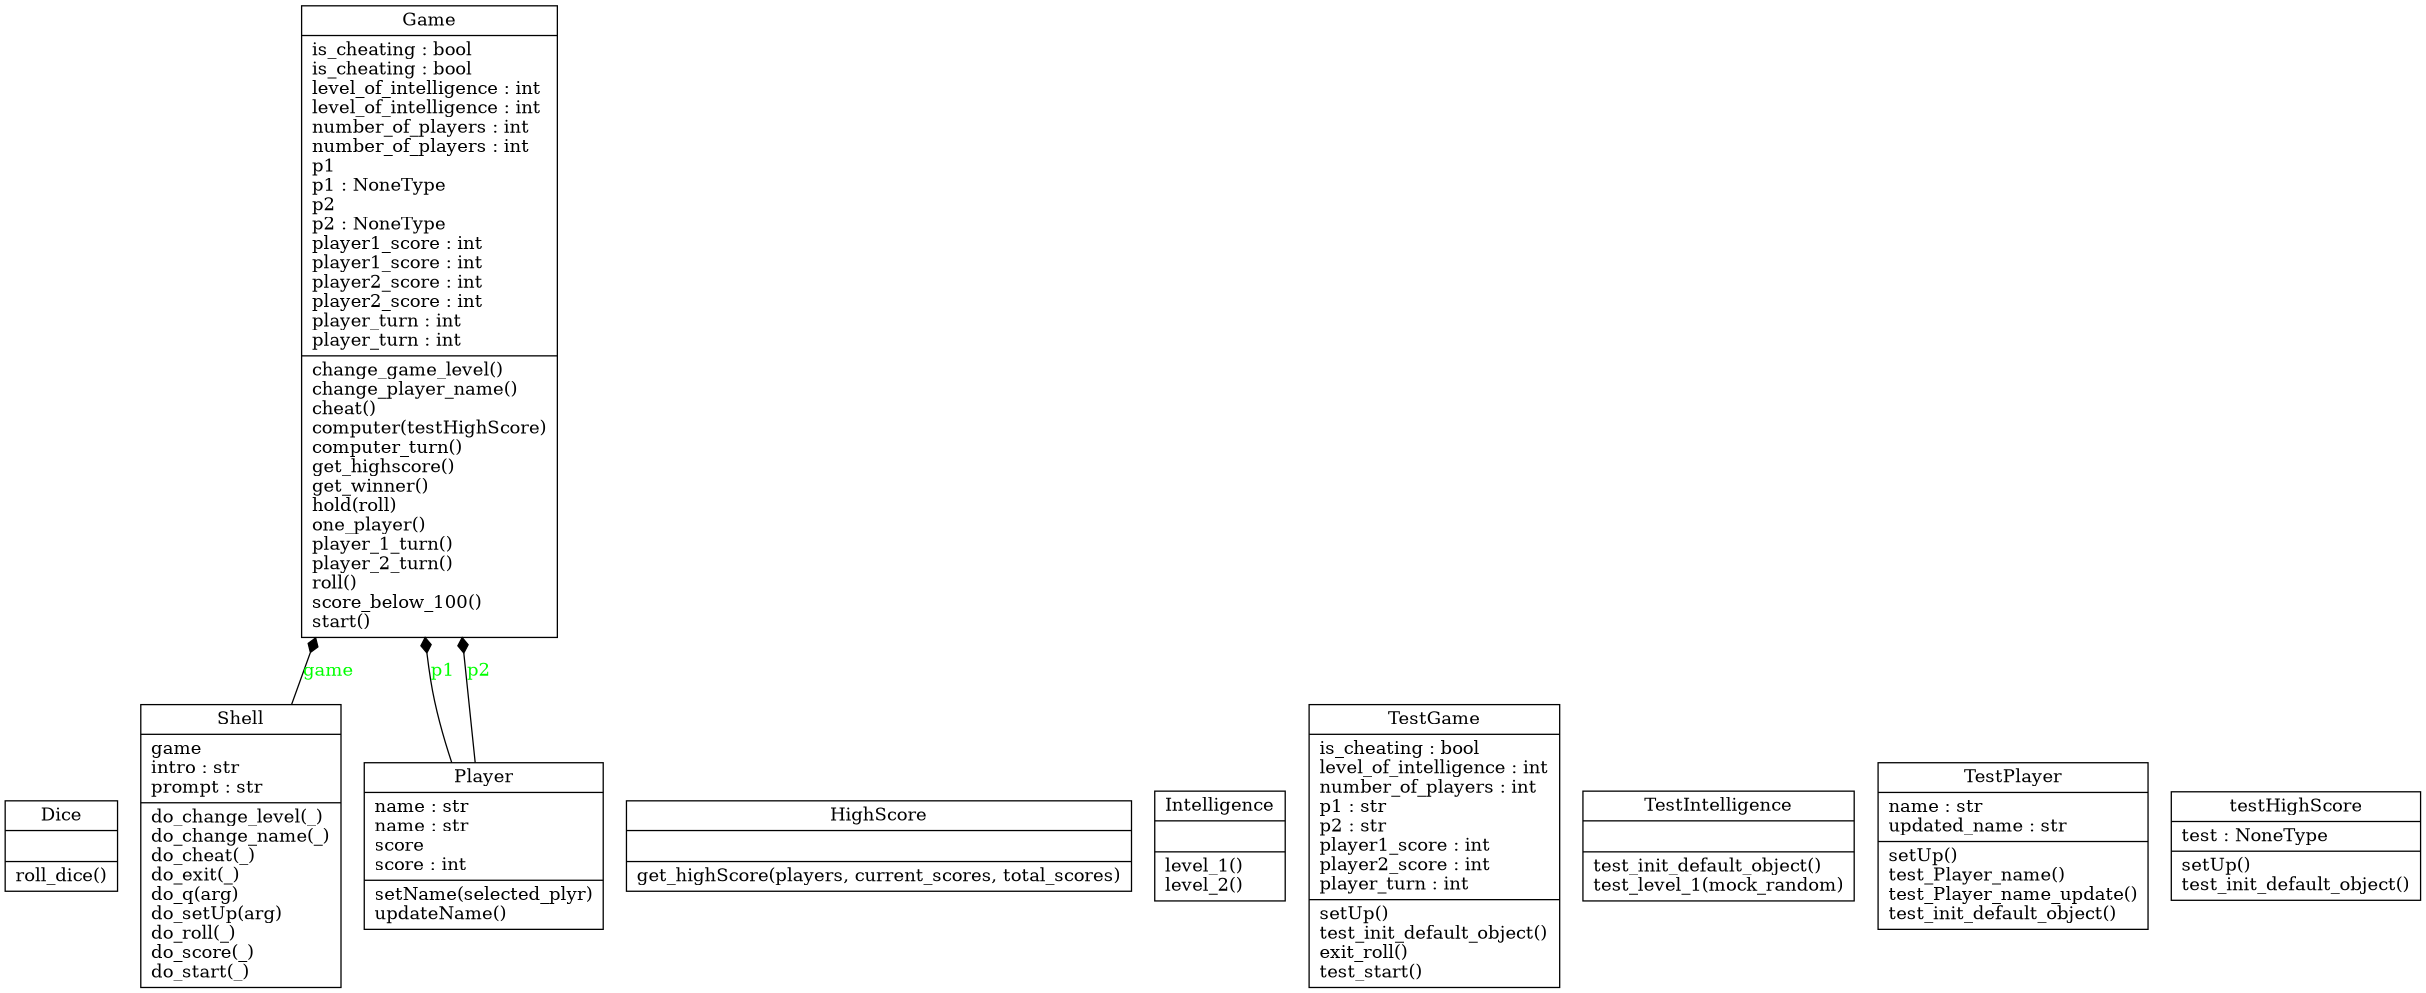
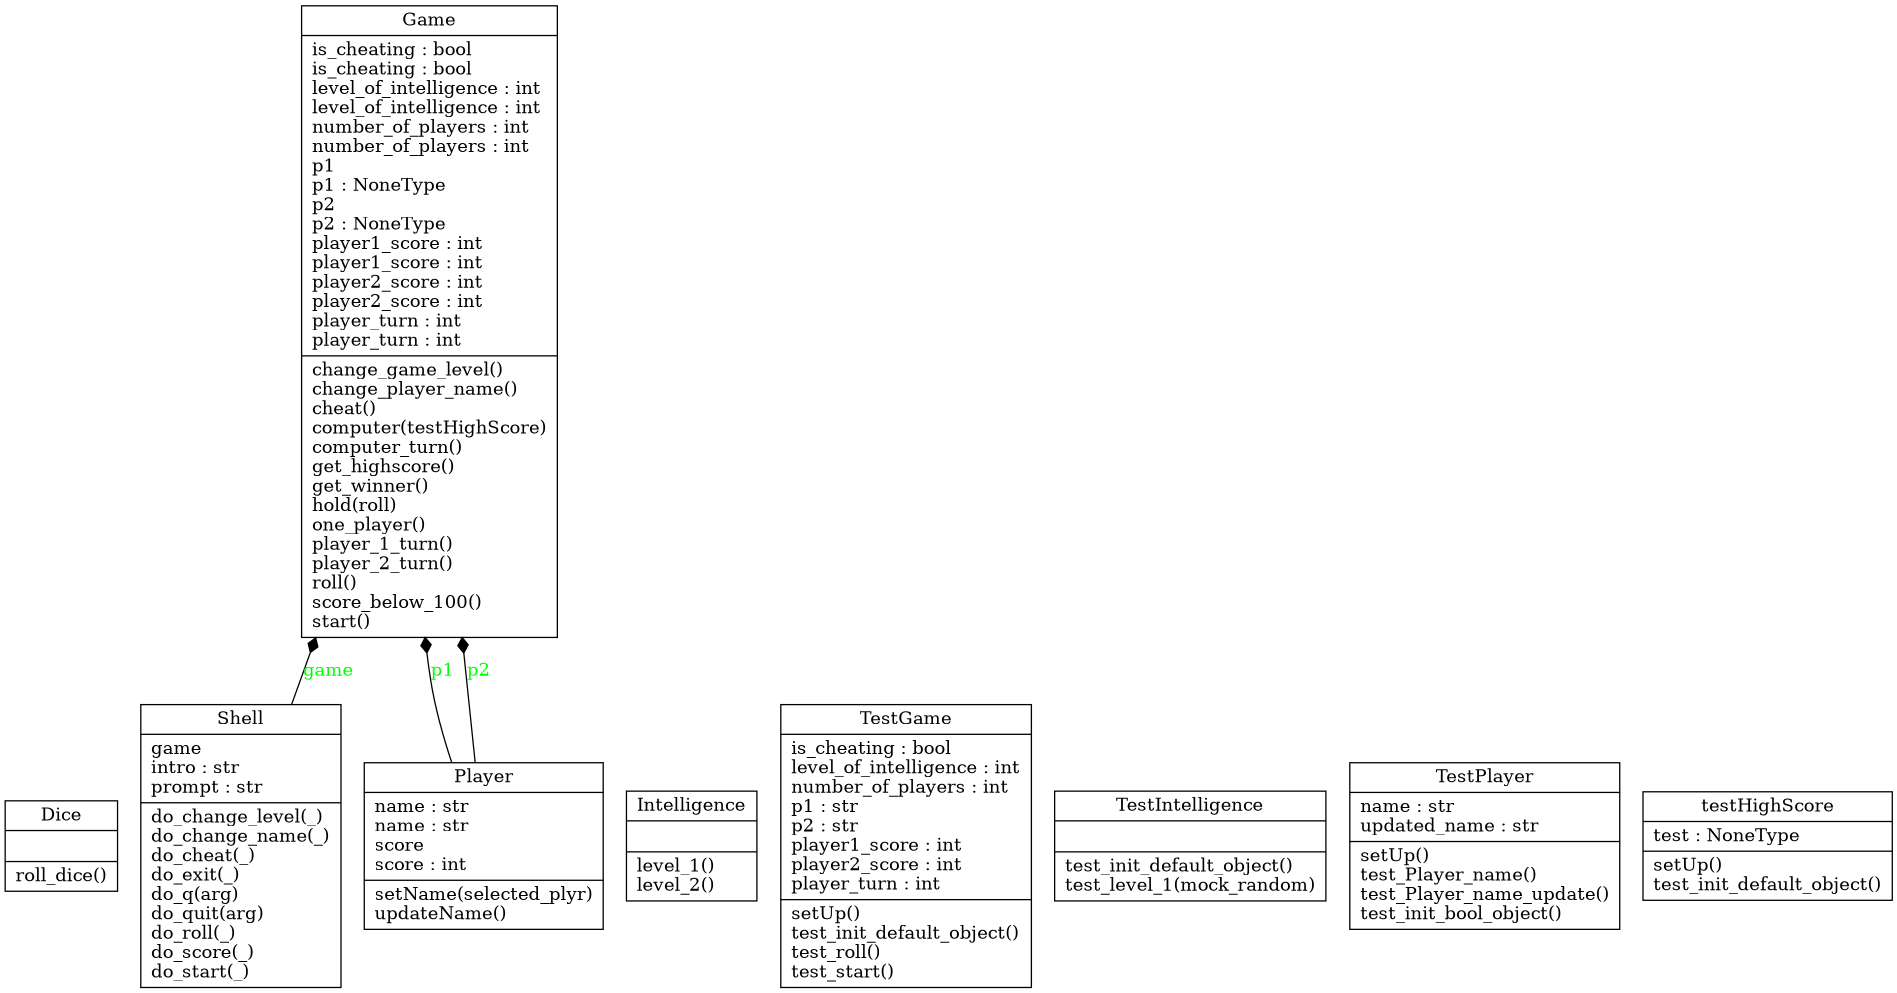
node "HighScore": removed
node "Shell": text "do_setUp(arg)" -> "do_quit(arg)"
node "TestPlayer": text "test_init_default_object()" -> "test_init_bool_object()"
node "TestGame": text "exit_roll()" -> "test_roll()"
